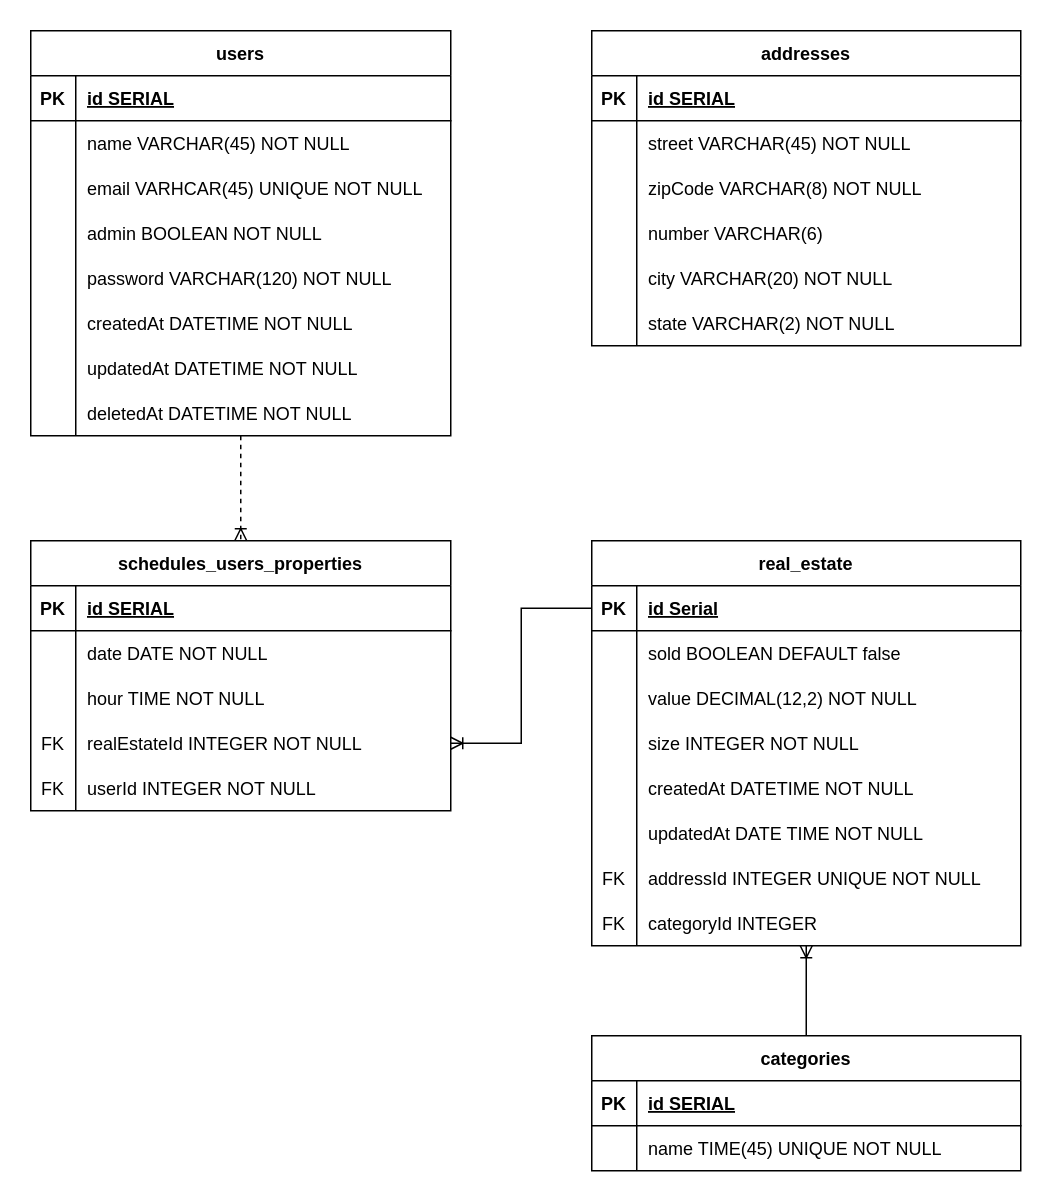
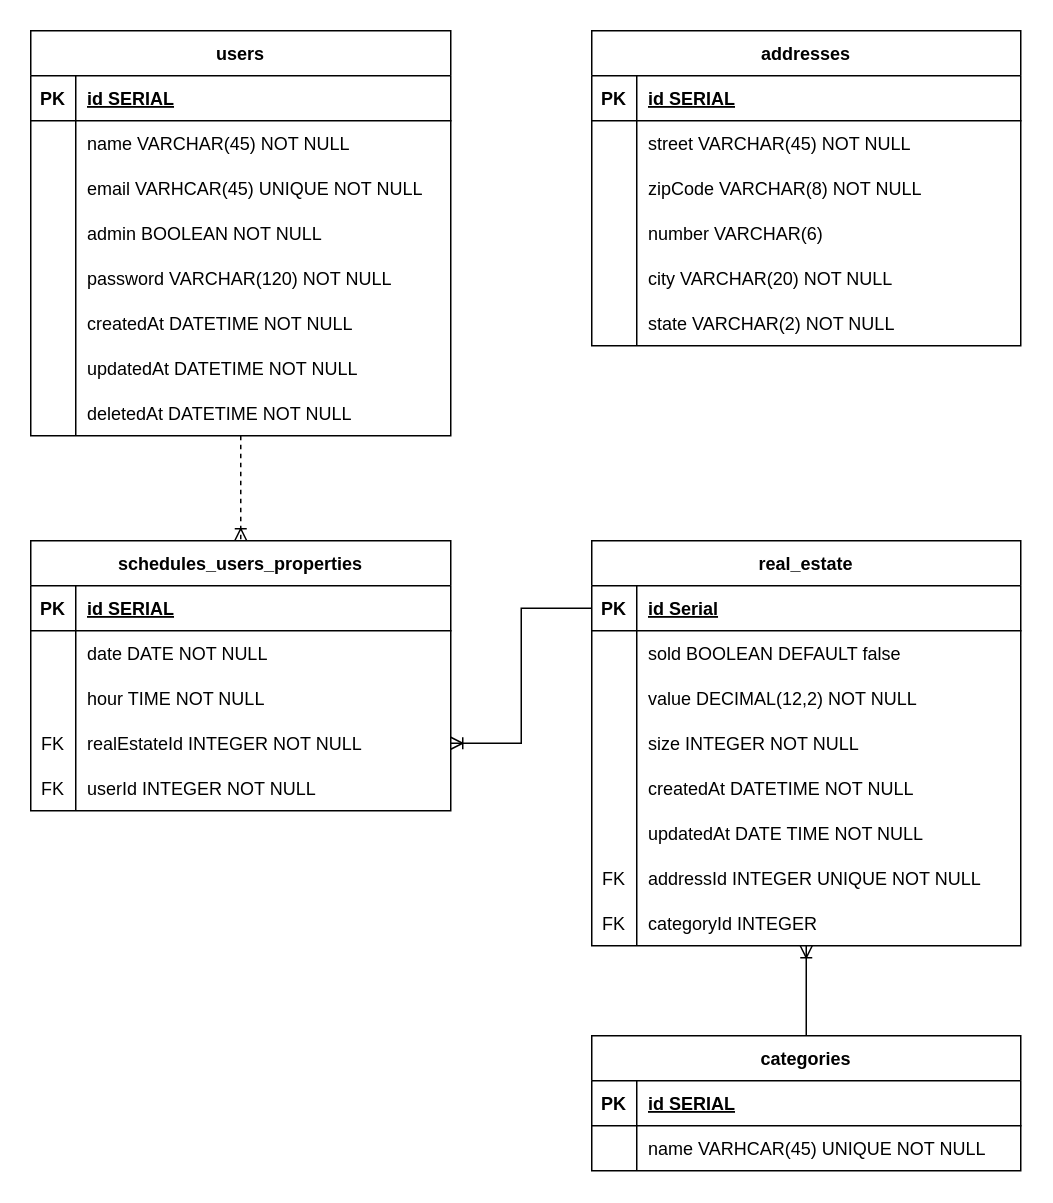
node "name TIME(45) UNIQUE NOT NULL": label "name TIME(45) UNIQUE NOT NULL" -> "name VARHCAR(45) UNIQUE NOT NULL"
